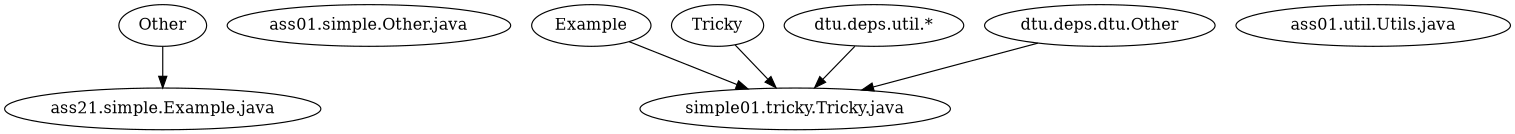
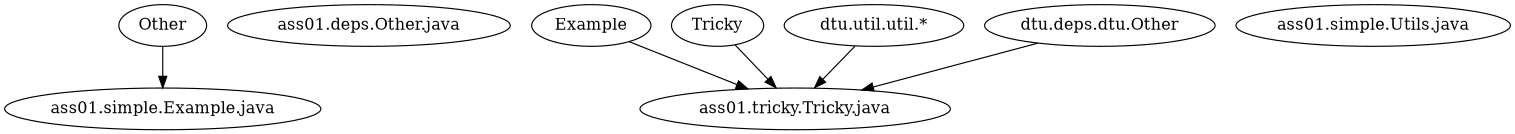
node "ass01.simple.Other.java": label "ass01.simple.Other.java" -> "ass01.deps.Other.java"
node "dtu.deps.util.*": label "dtu.deps.util.*" -> "dtu.util.util.*"
node "ass01.util.Utils.java": label "ass01.util.Utils.java" -> "ass01.simple.Utils.java"
node "ass21.simple.Example.java": label "ass21.simple.Example.java" -> "ass01.simple.Example.java"
node "simple01.tricky.Tricky.java": label "simple01.tricky.Tricky.java" -> "ass01.tricky.Tricky.java"
